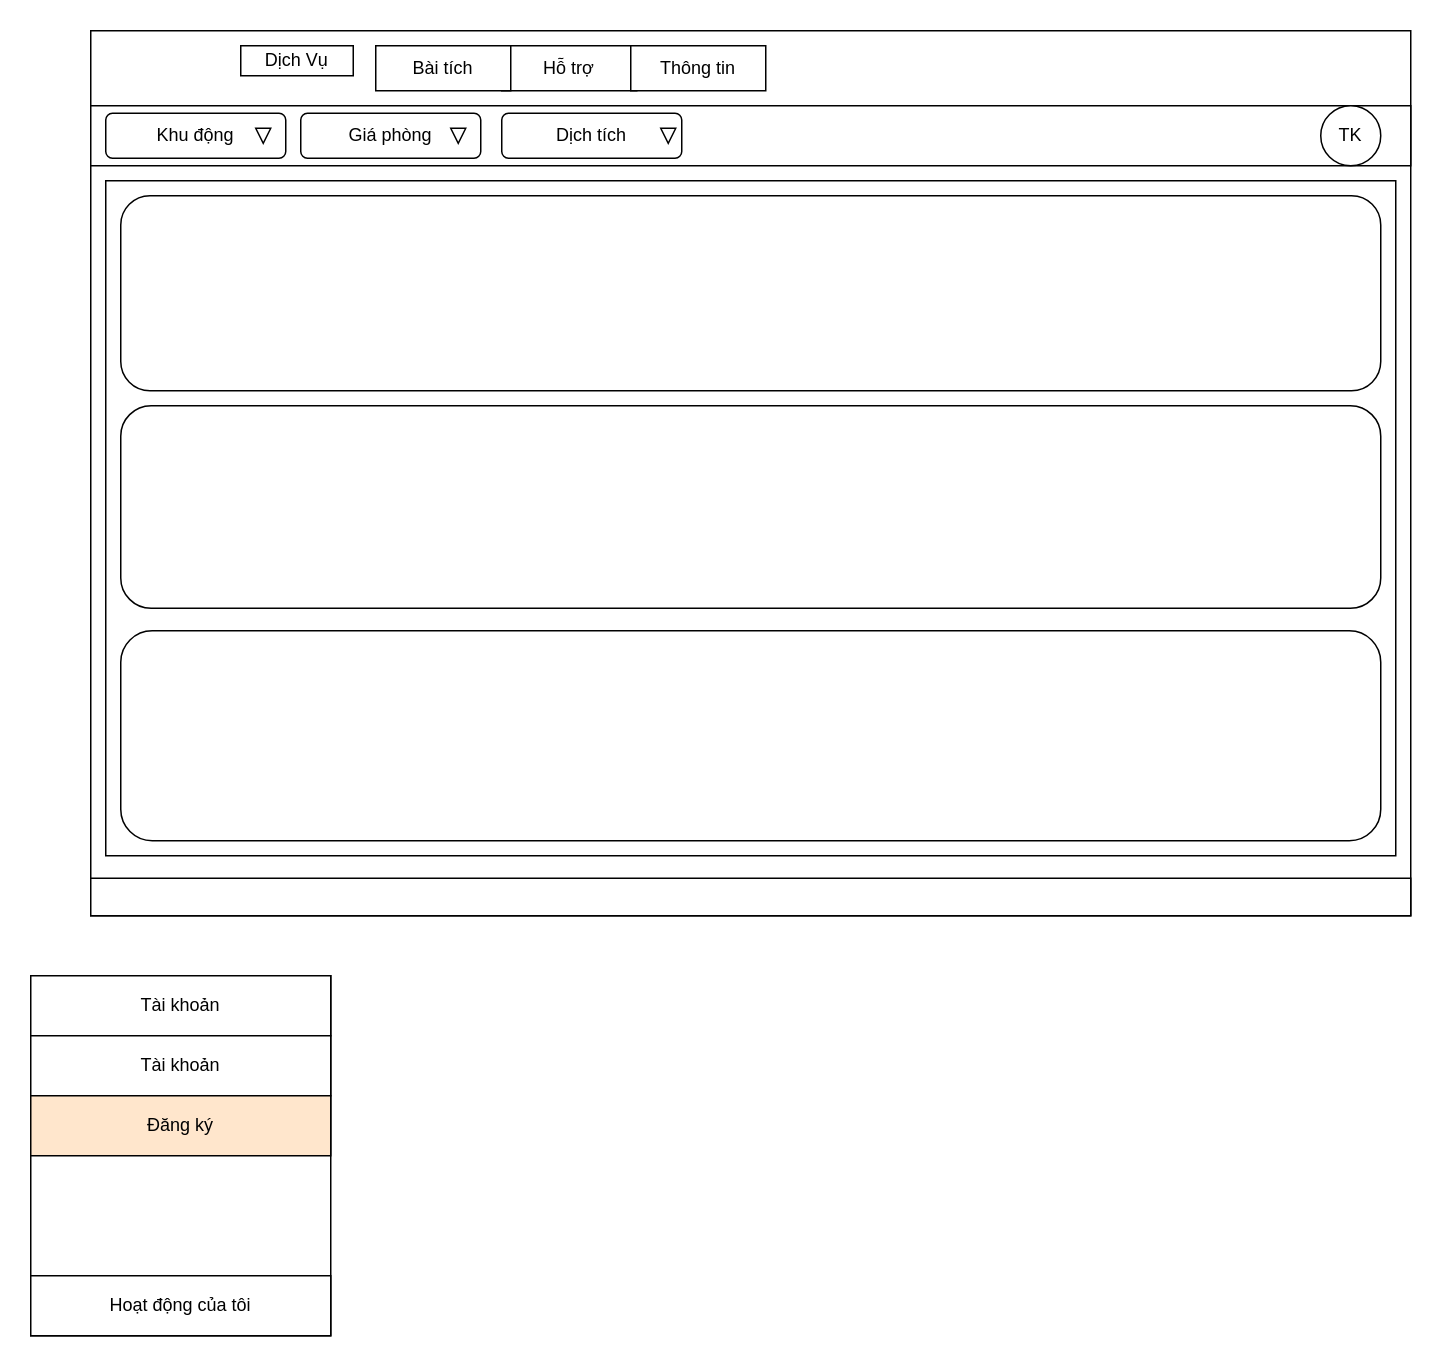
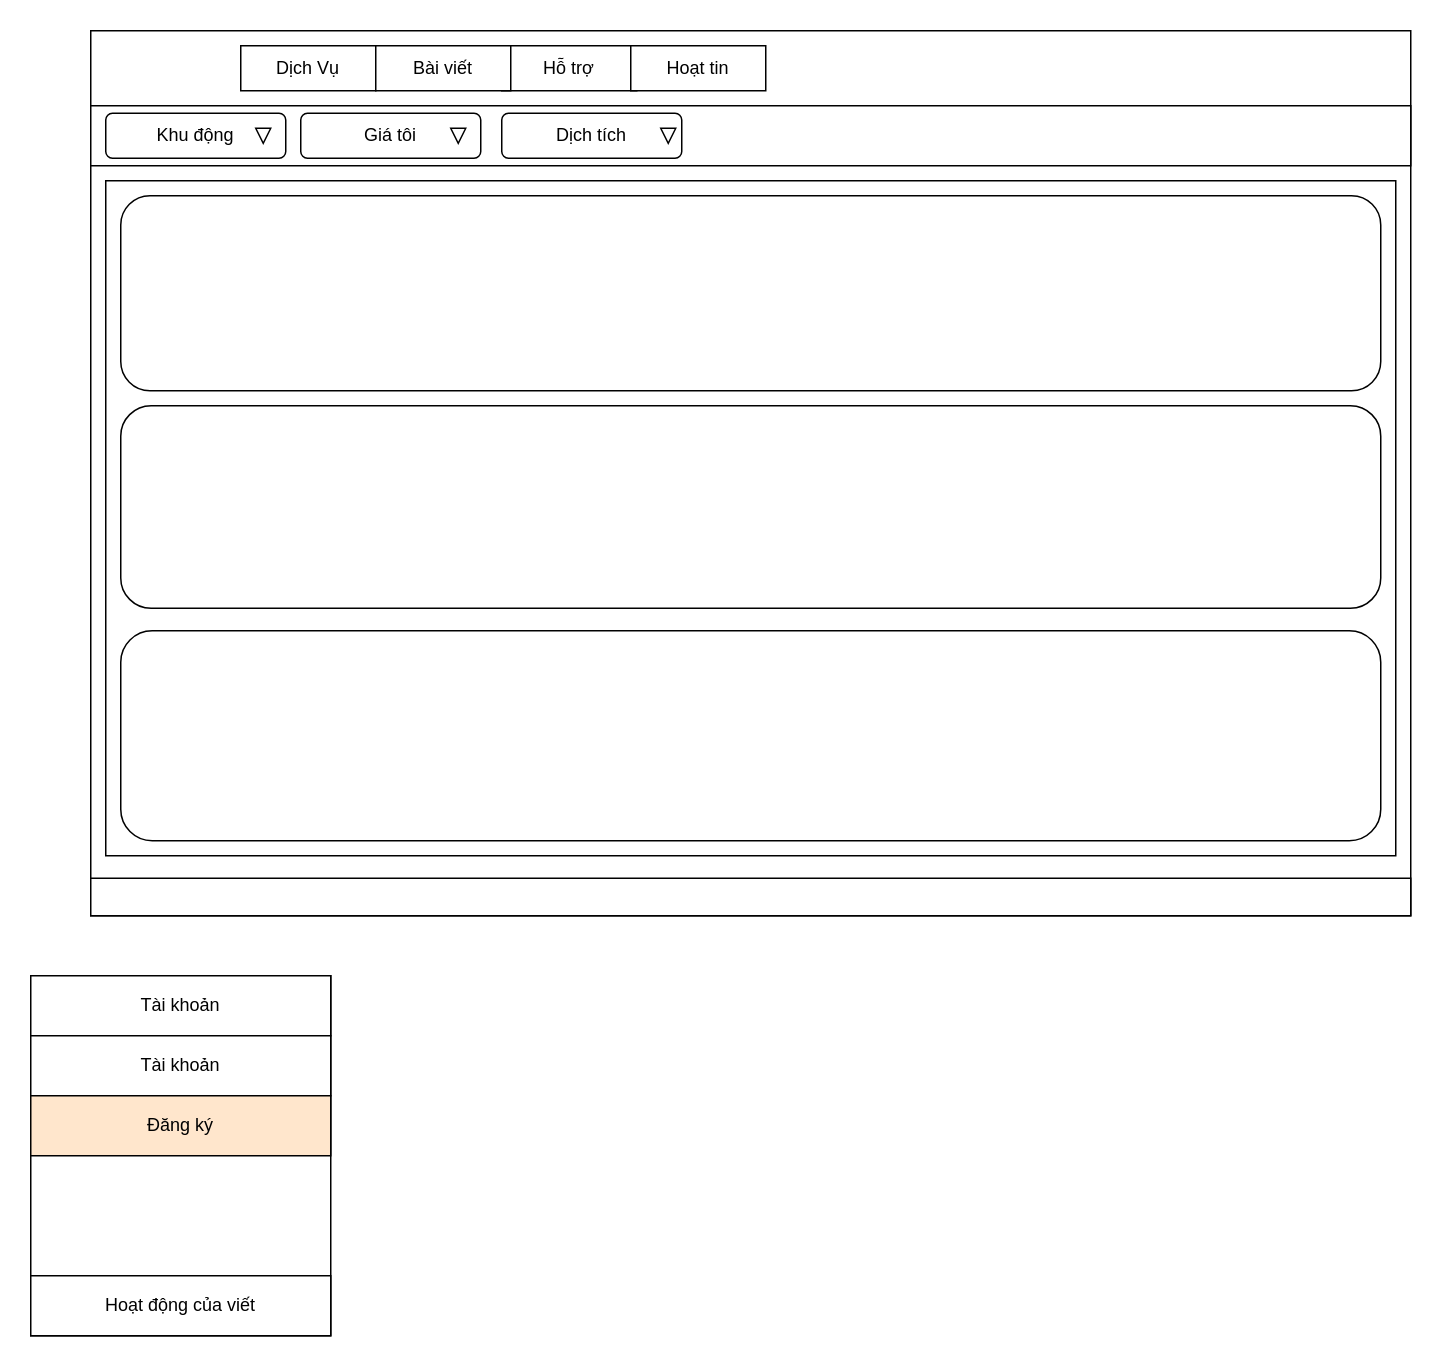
node "Dịch Vụ": size 113x30 -> 135x45
node "Bài tích": label "Bài tích" -> "Bài viết"
node "Thông tin": label "Thông tin" -> "Hoạt tin"
node "Giá phòng": label "Giá phòng" -> "Giá tôi"
node "TK": removed
node "Hoạt động của tôi": label "Hoạt động của tôi" -> "Hoạt động của viết"
